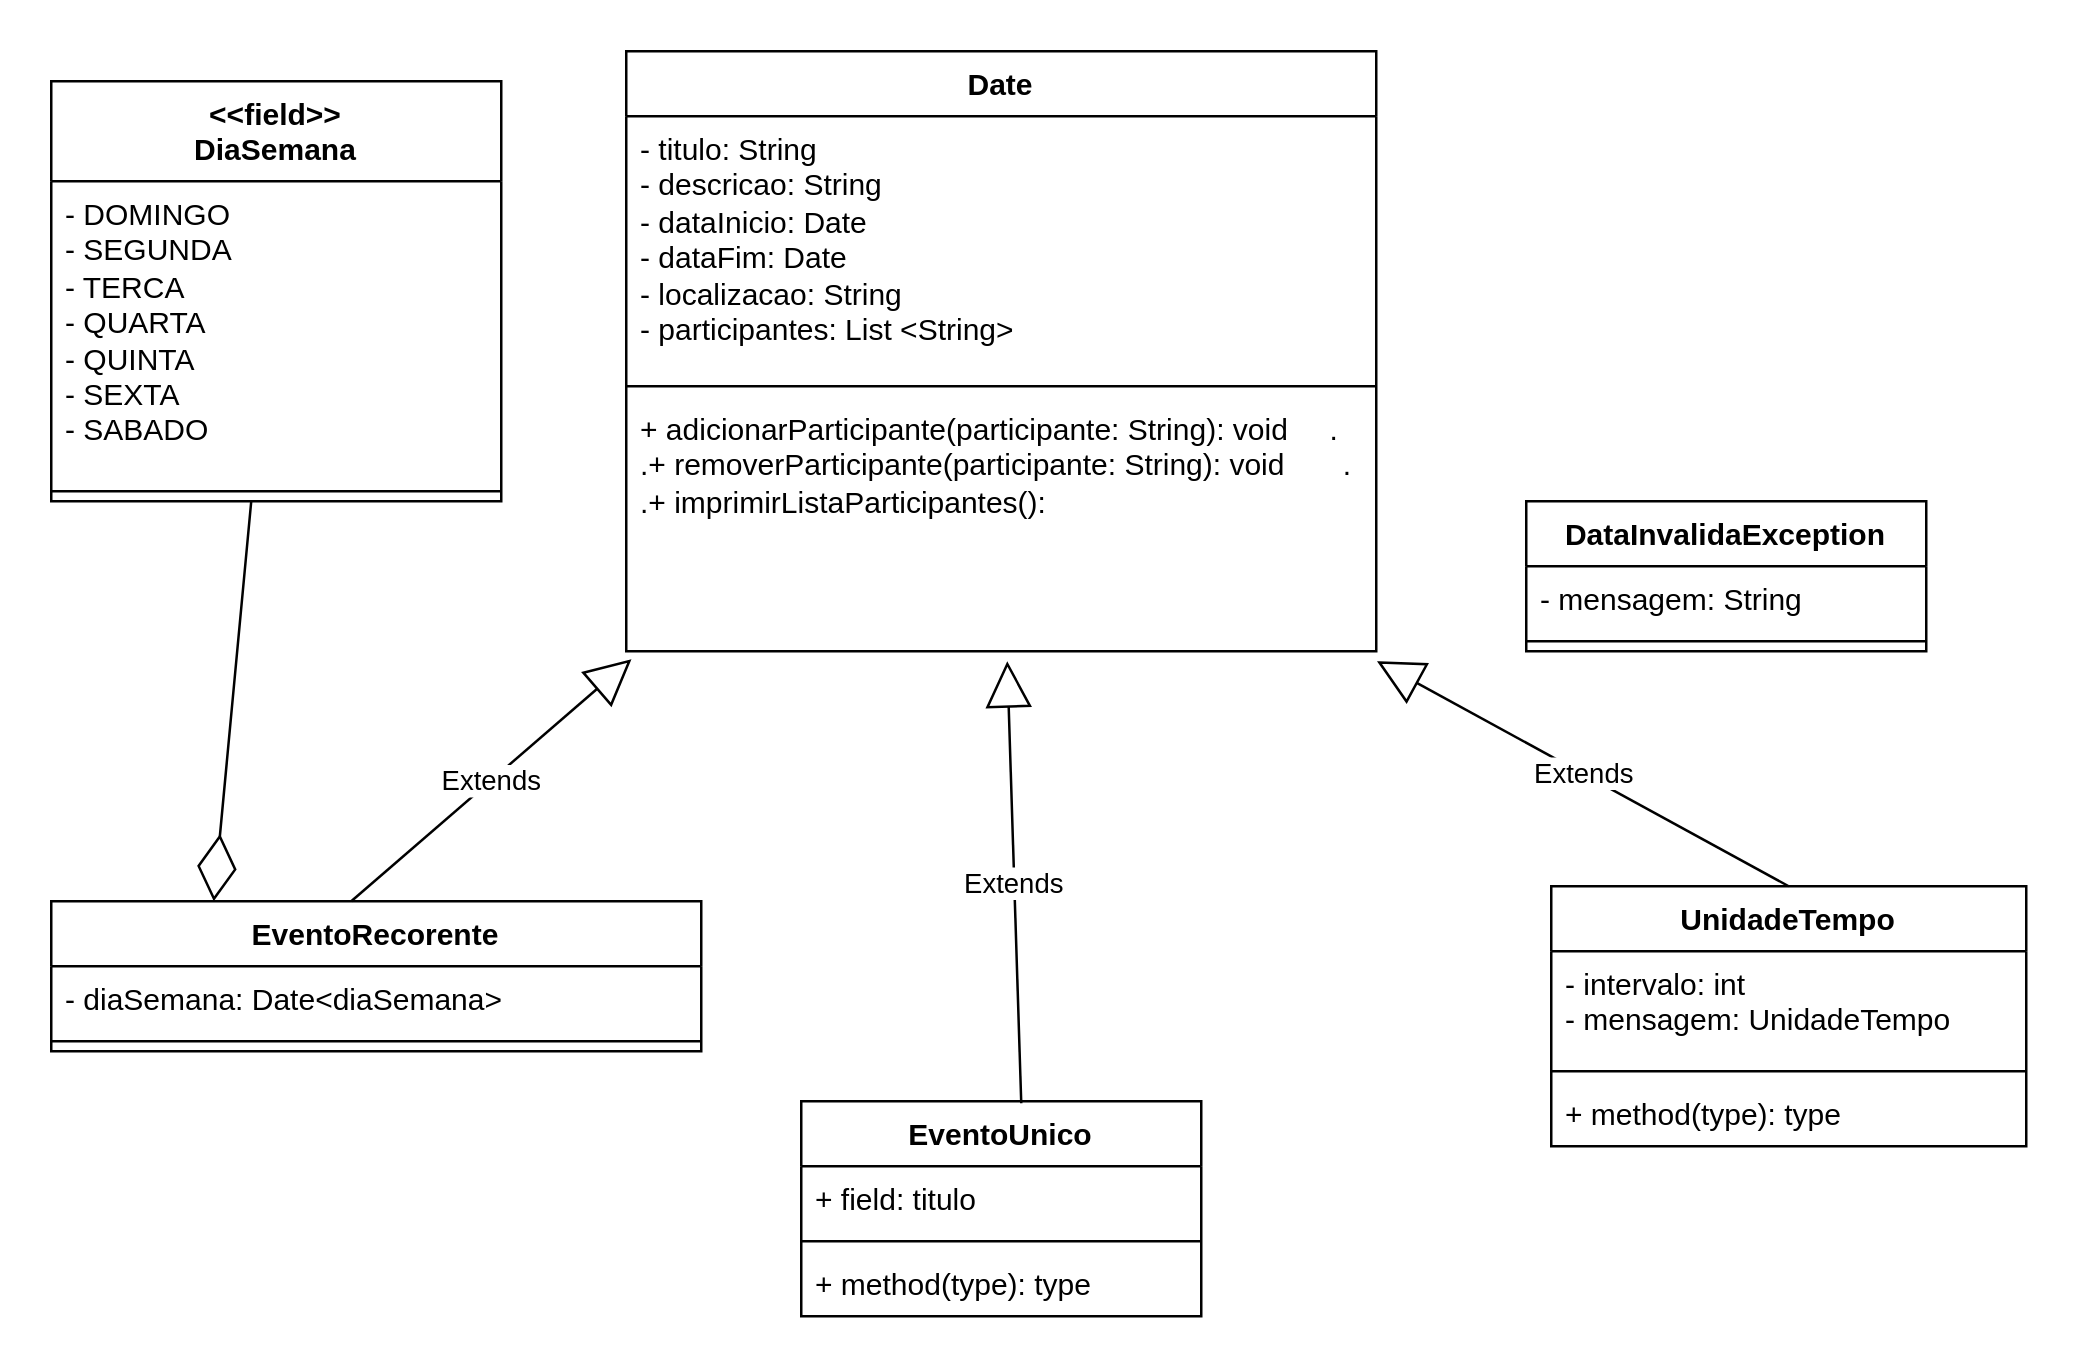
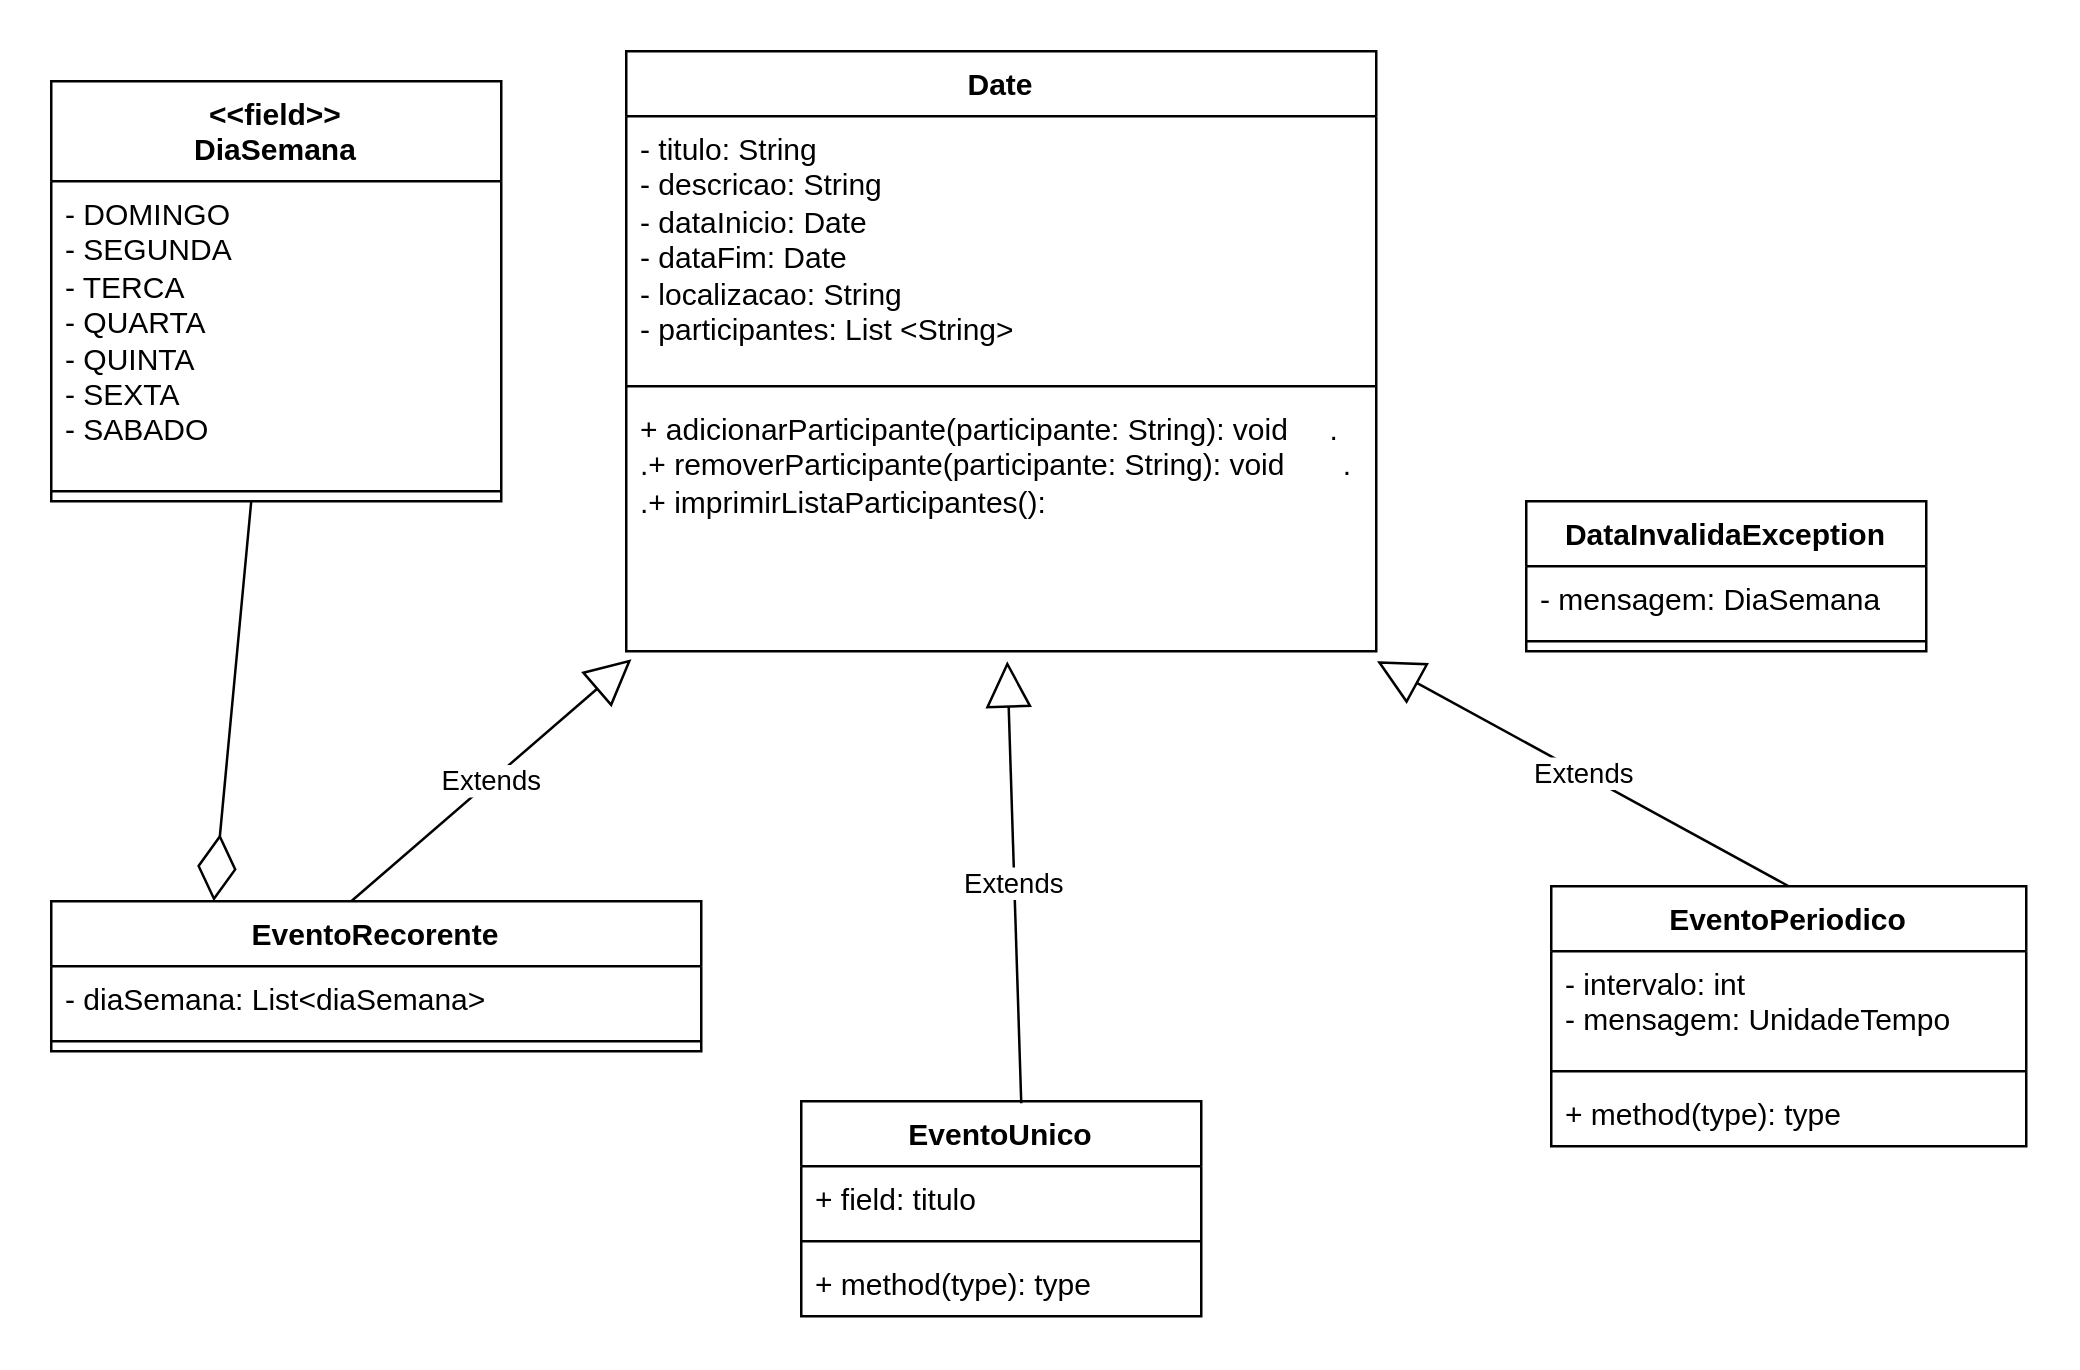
node "- mensagem: String": label "- mensagem: String" -> "- mensagem: DiaSemana"
node "UnidadeTempo": label "UnidadeTempo" -> "EventoPeriodico"
node "- diaSemana: Date<diaSemana>": label "- diaSemana: Date<diaSemana>" -> "- diaSemana: List<diaSemana>"
